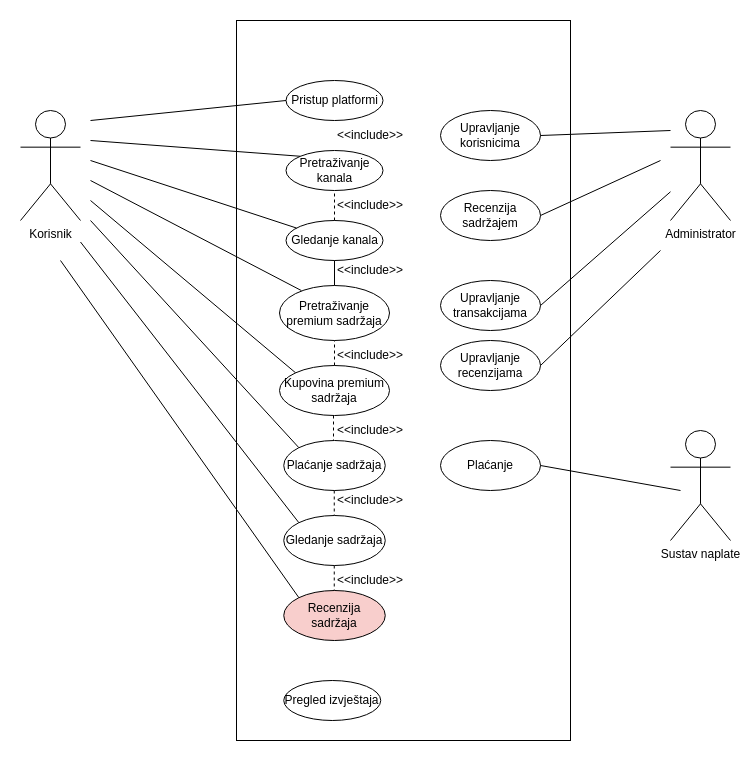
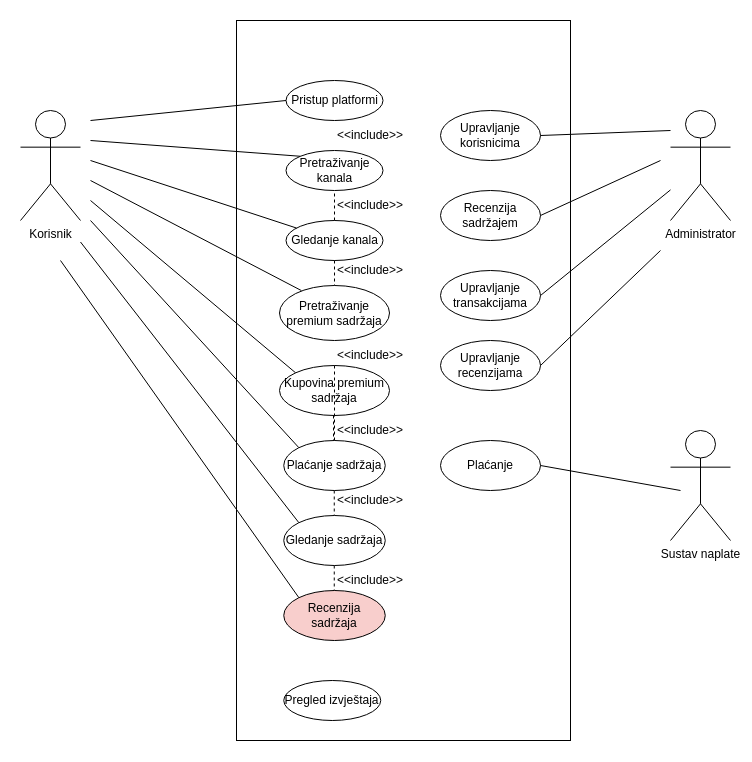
edge "Gledanje kanala" -- "Pretraživanje premium sadržaja": style solid -> dashed
node "Upravljanje transakcijama": moved (491, 306) -> (491, 296)
edge "Pretraživanje premium sadržaja" -- "Kupovina premium sadržaja": now "Plaćanje sadržaja" -- "Kupovina premium sadržaja"
